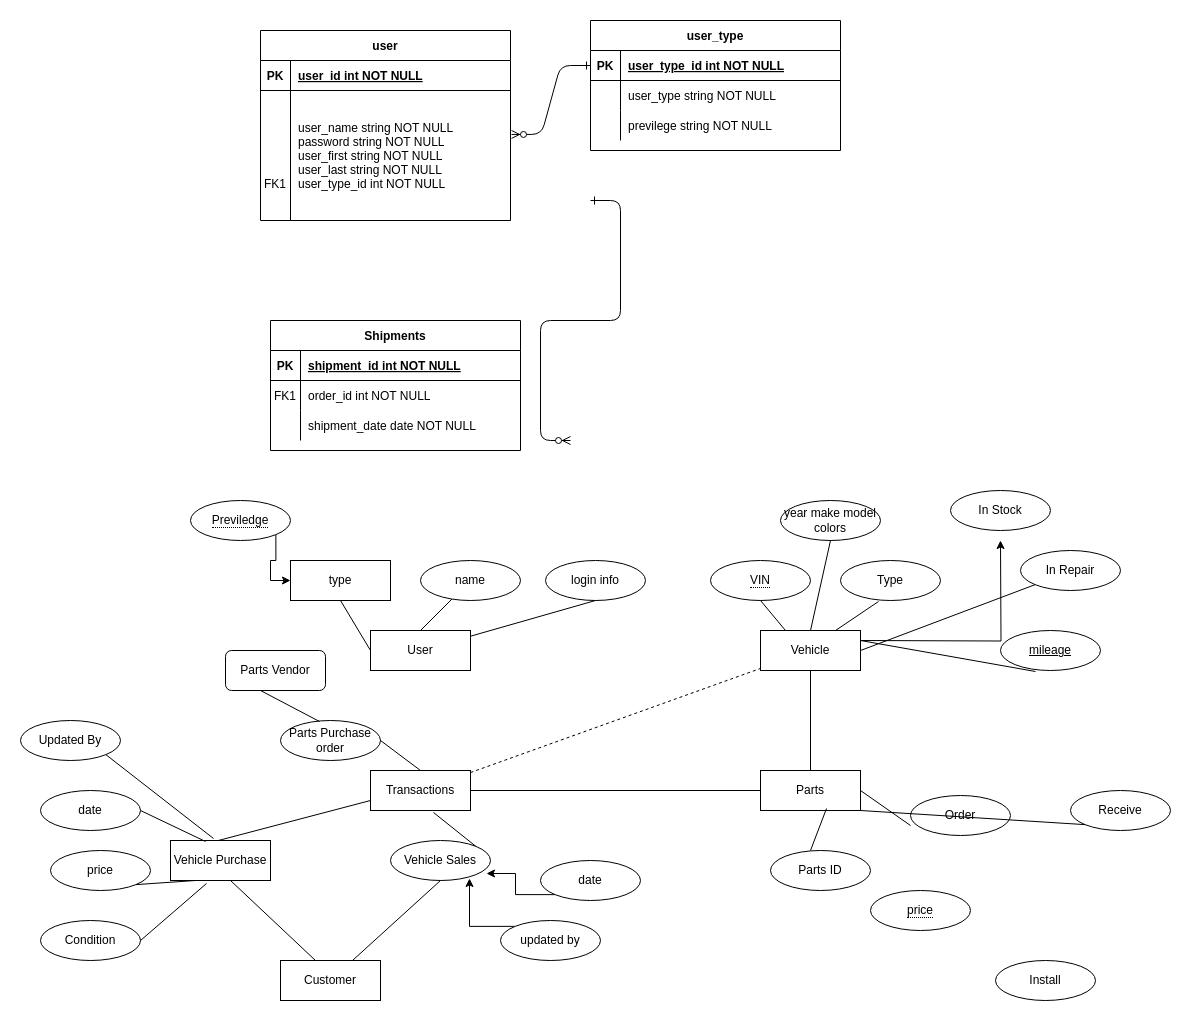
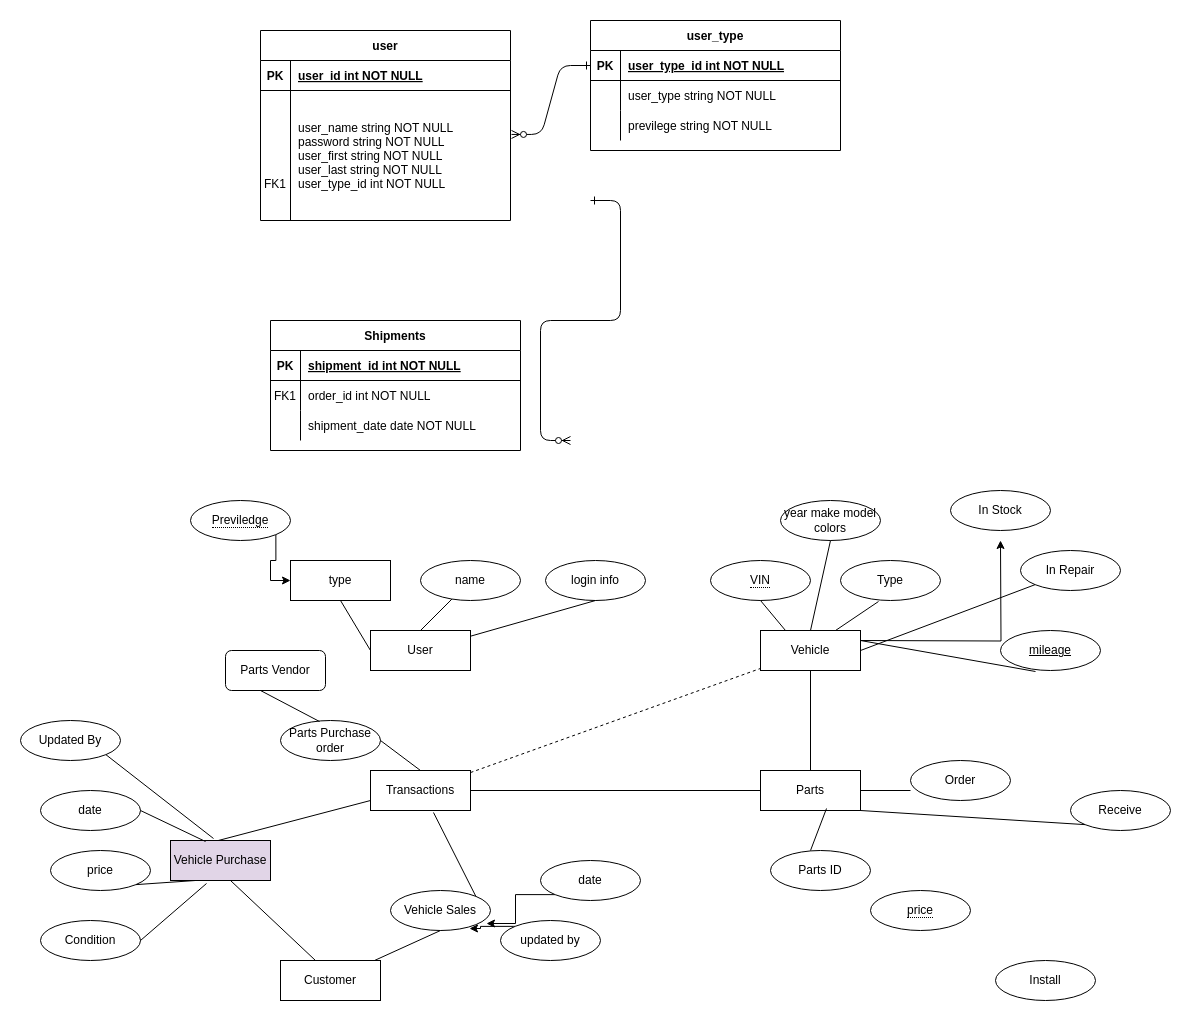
node "Order": moved (961, 816) -> (961, 781)
node "Vehicle Purchase": fillcolor #ffffff -> #e1d5e7
node "Vehicle Sales": moved (441, 861) -> (441, 911)
